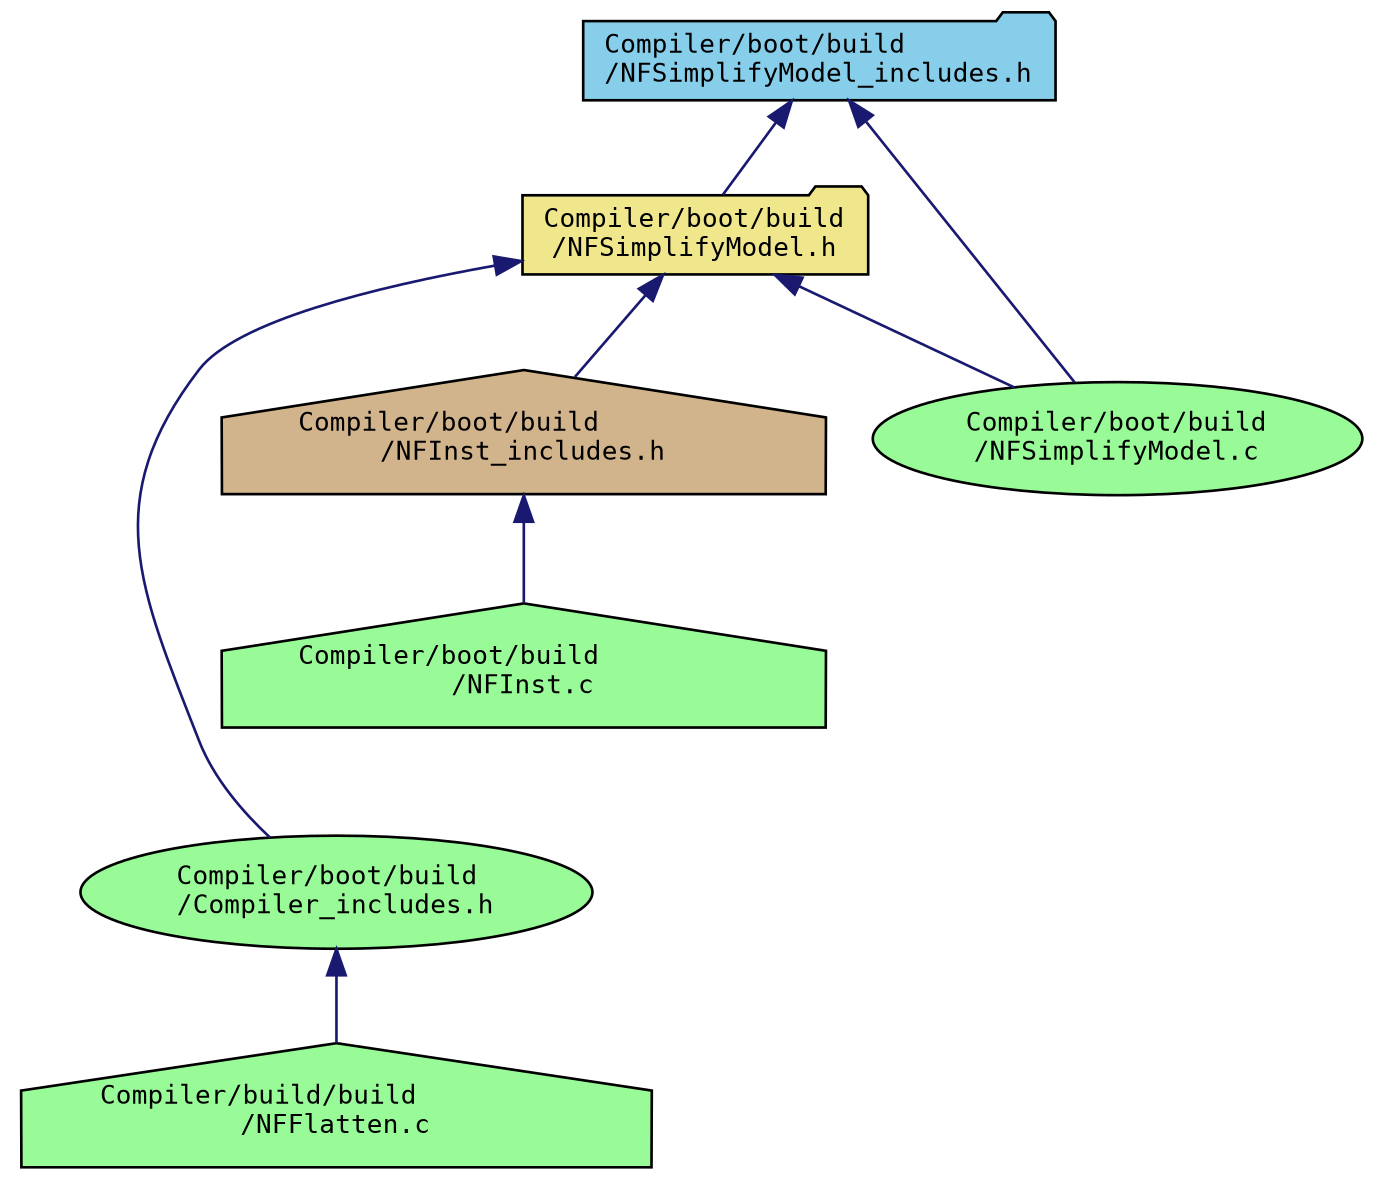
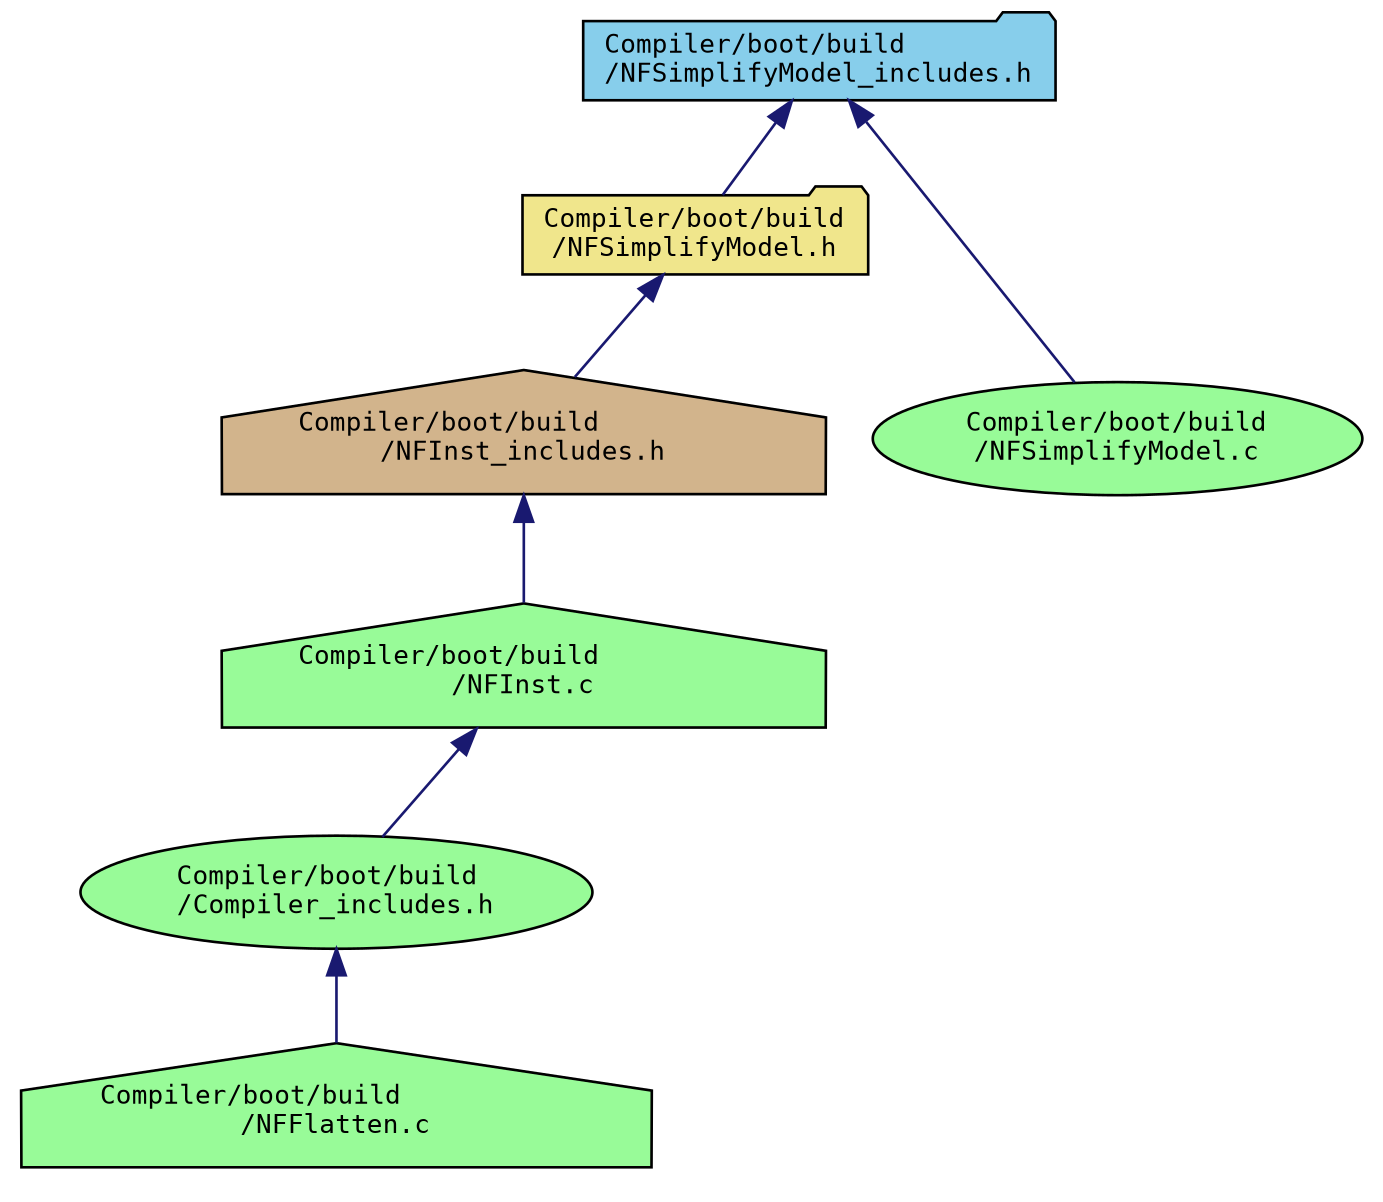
edge "Compiler/boot/build /NFSimplifyModel.c" -> "Compiler/boot/build /NFSimplifyModel.h": removed
edge "Compiler/boot/build /Compiler_includes.h" -> "Compiler/boot/build /NFSimplifyModel.h": now "Compiler/boot/build /Compiler_includes.h" -> "Compiler/boot/build /NFInst.c"
node "Compiler/build/build /NFFlatten.c": label "Compiler/build/build /NFFlatten.c" -> "Compiler/boot/build /NFFlatten.c"
